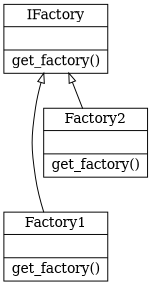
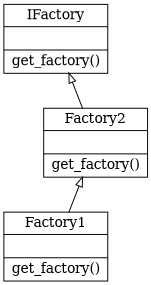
edge "Factory1" -> "IFactory": now "Factory1" -> "Factory2"
